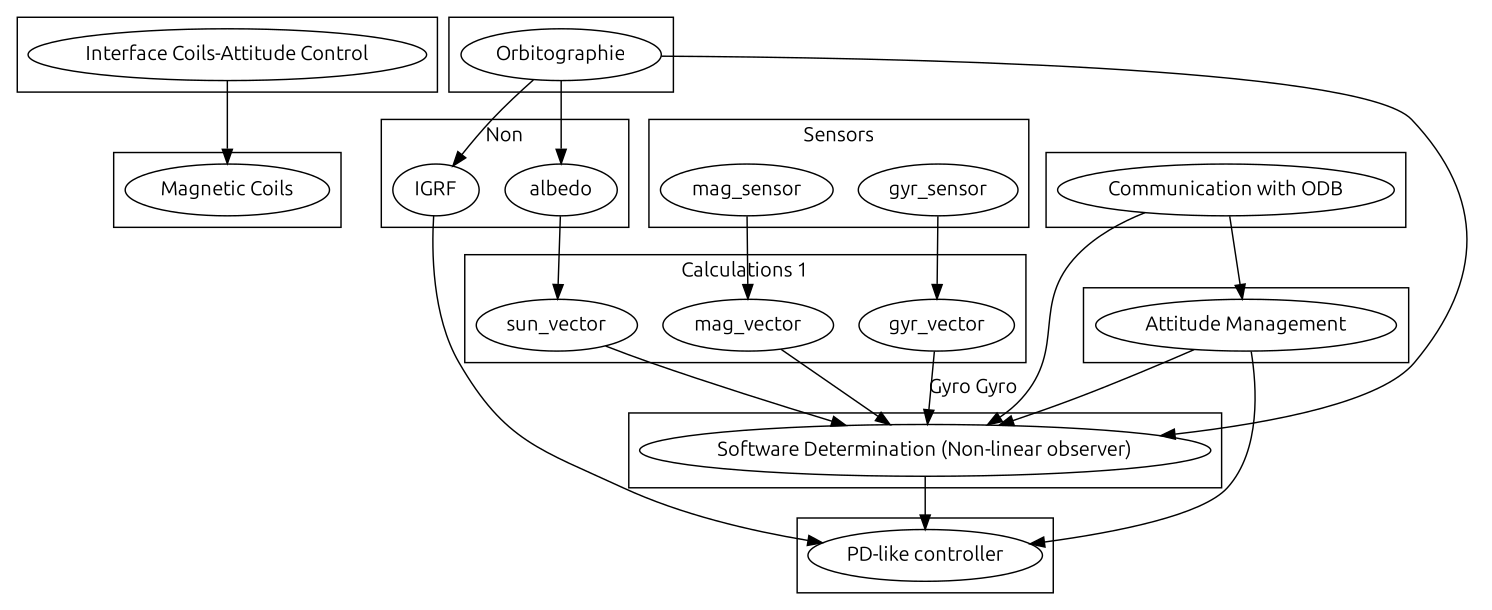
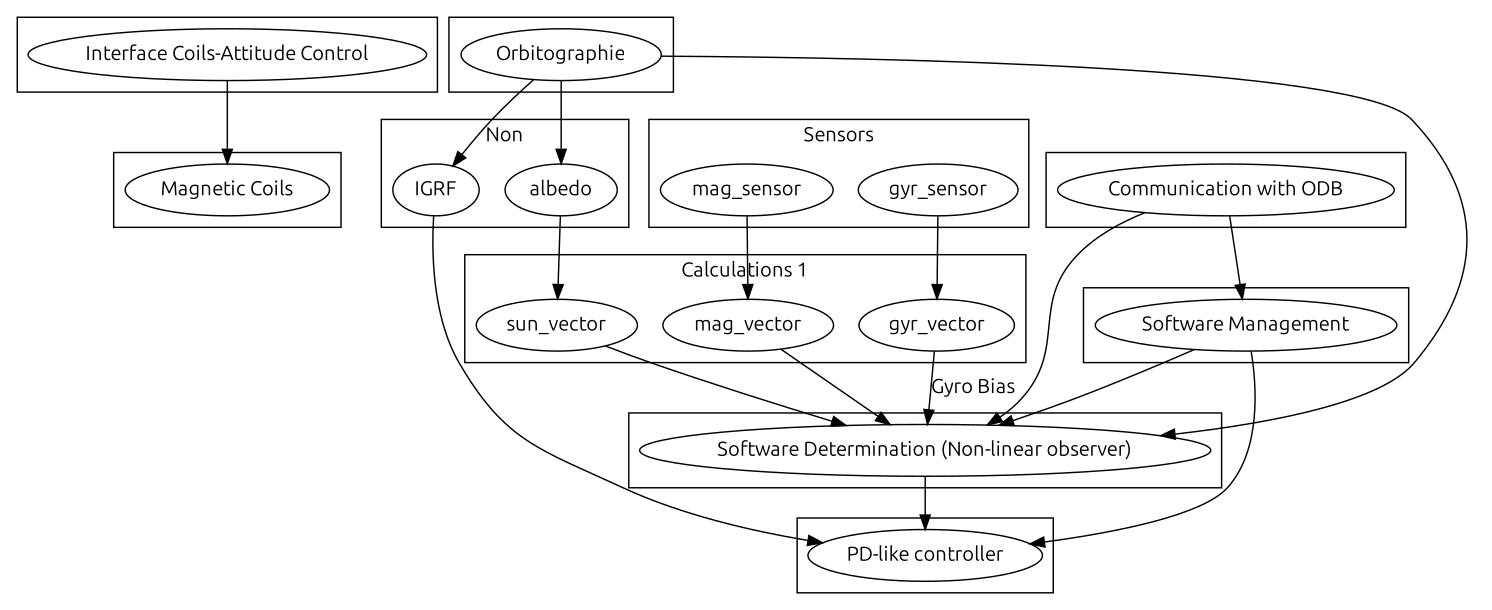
node "Attitude Management": label "Attitude Management" -> "Software Management"
edge "gyr_vector" -> "Software Determination (Non-linear observer)": label "Gyro Gyro" -> "Gyro Bias"
